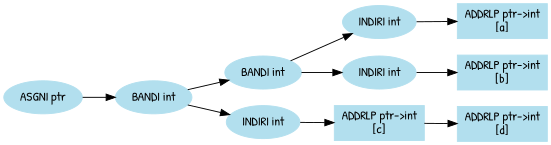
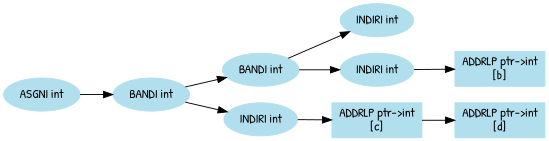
node "ADDRLP ptr->int [a]": removed
node "ASGNI ptr": label "ASGNI ptr" -> "ASGNI int"
